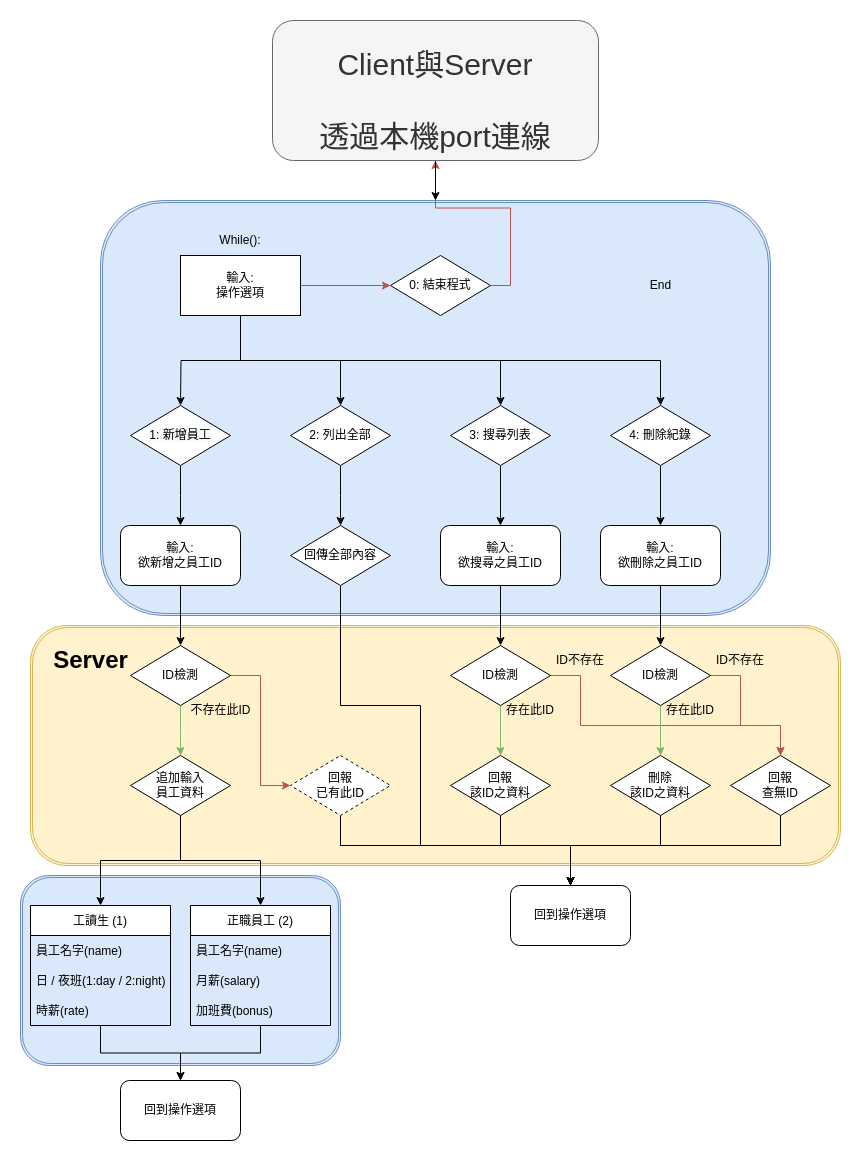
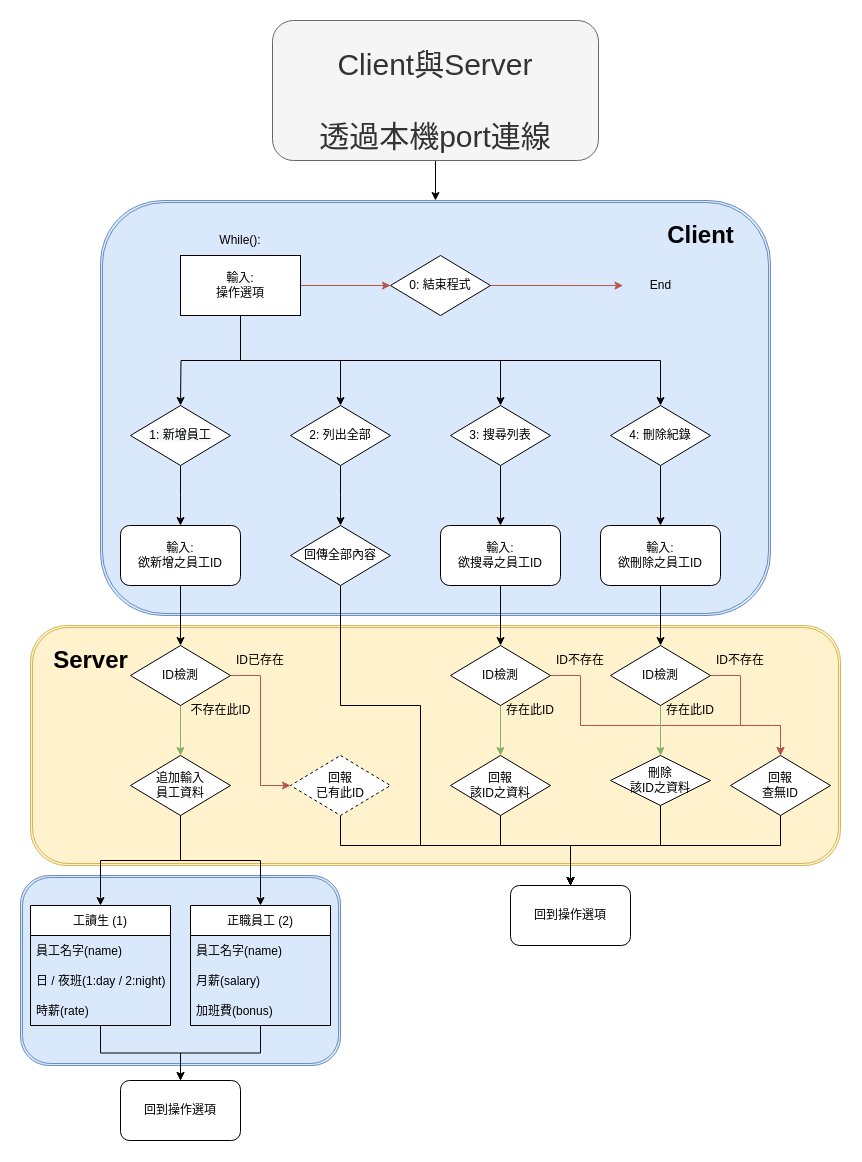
edge "0: 結束程式" -> "Client與Server 透過本機port連線": now "0: 結束程式" -> "End"
node "Client": added
node "ID已存在": added
node "刪除 該ID之資料": size 100x60 -> 100x50
